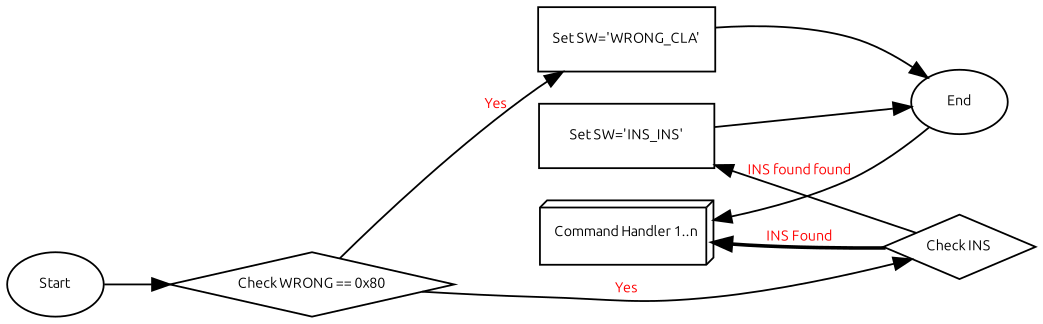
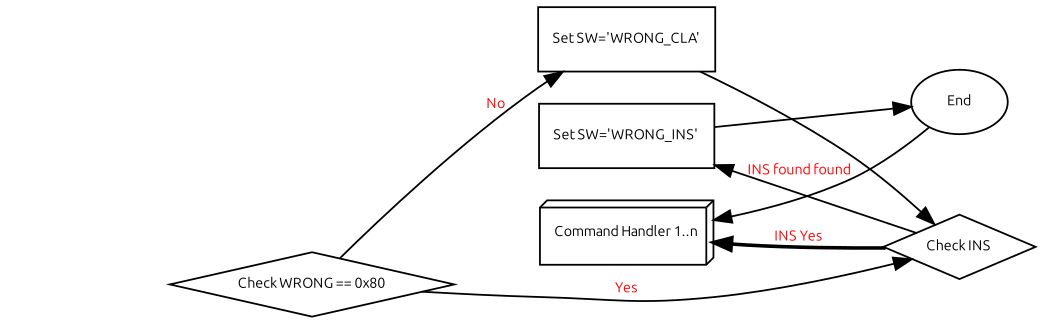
edge "Set SW='WRONG_CLA'" -> "End": now "Set SW='WRONG_CLA'" -> "Check INS"
edge "Check WRONG == 0x80" -> "Set SW='WRONG_CLA'": label "Yes" -> "No"
node "Set SW='INS_INS'": label "Set SW='INS_INS'" -> "Set SW='WRONG_INS'"
edge "Check INS" -> "Command Handler 1..n": label "INS Found" -> "INS Yes"
node "Start": removed
